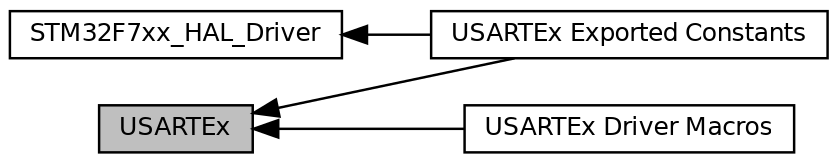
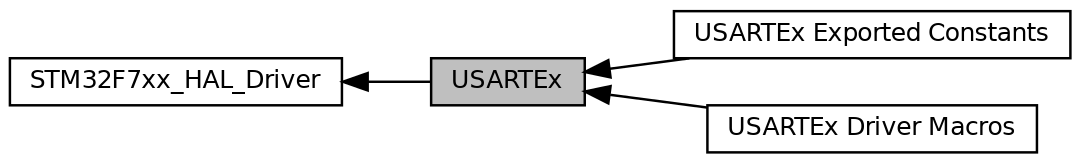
edge "USARTEx Exported Constants" -> "STM32F7xx_HAL_Driver": now "USARTEx" -> "STM32F7xx_HAL_Driver"
